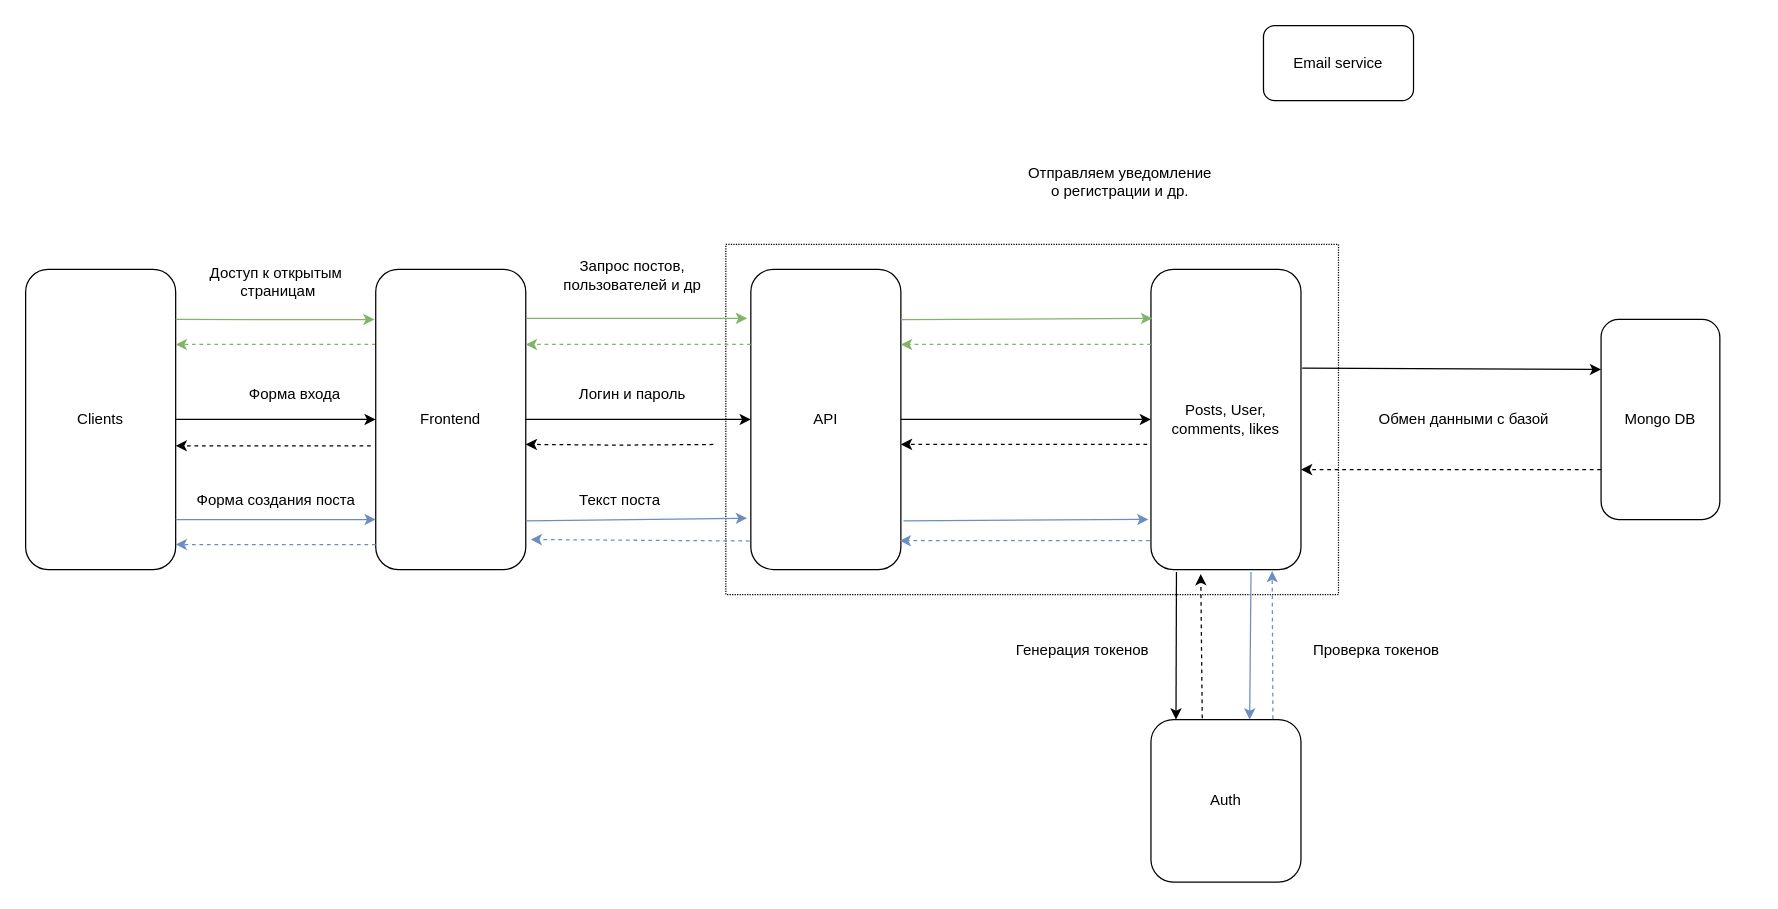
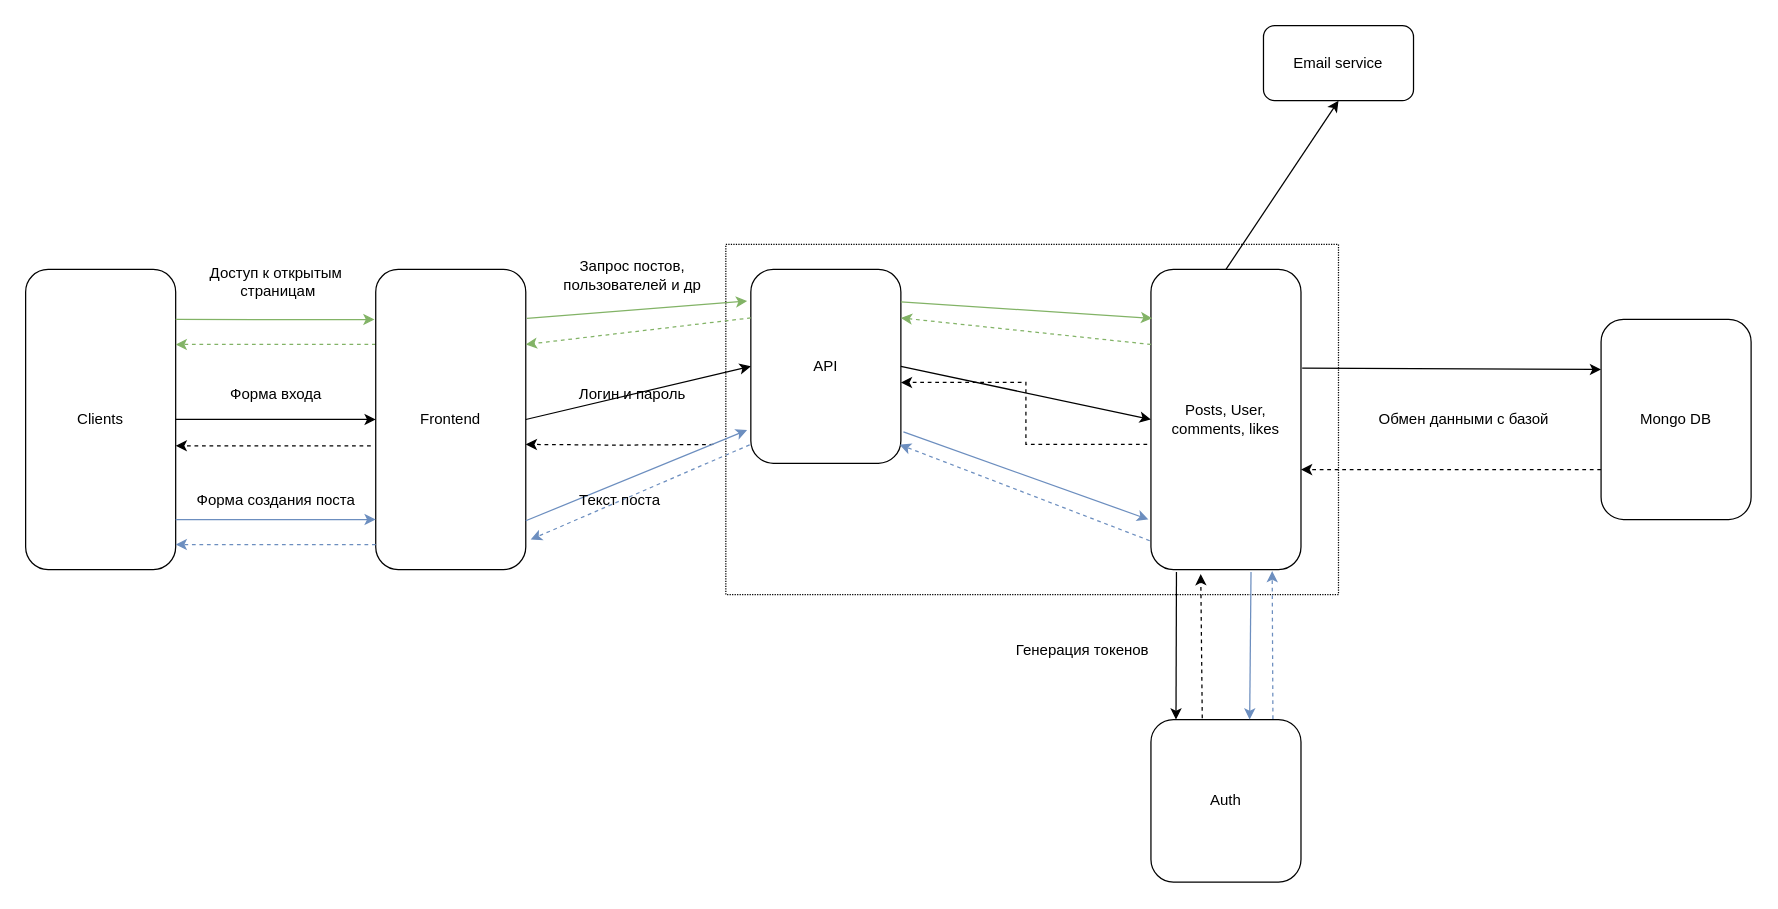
node "Отправляем уведомление о регистрации и др.": removed
edge "Posts, User, comments, likes" -> "Email service": added
node "Форма входа": moved (294, 394) -> (276, 394)
node "API": size 150x300 -> 150x194
node "Mongo DB": size 119x200 -> 150x200
node "Проверка токенов": removed
